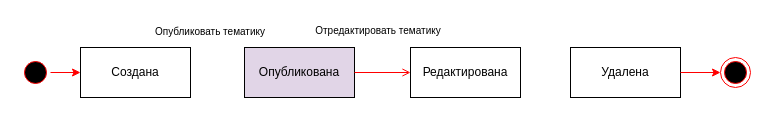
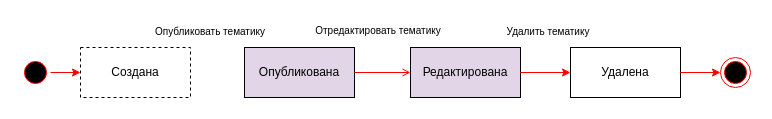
node "Удалить тематику": added
node "Создана": style solid -> dashed
node "Редактирована": fillcolor #ffffff -> #e1d5e7
edge "Редактирована" -> "Удалена": added
